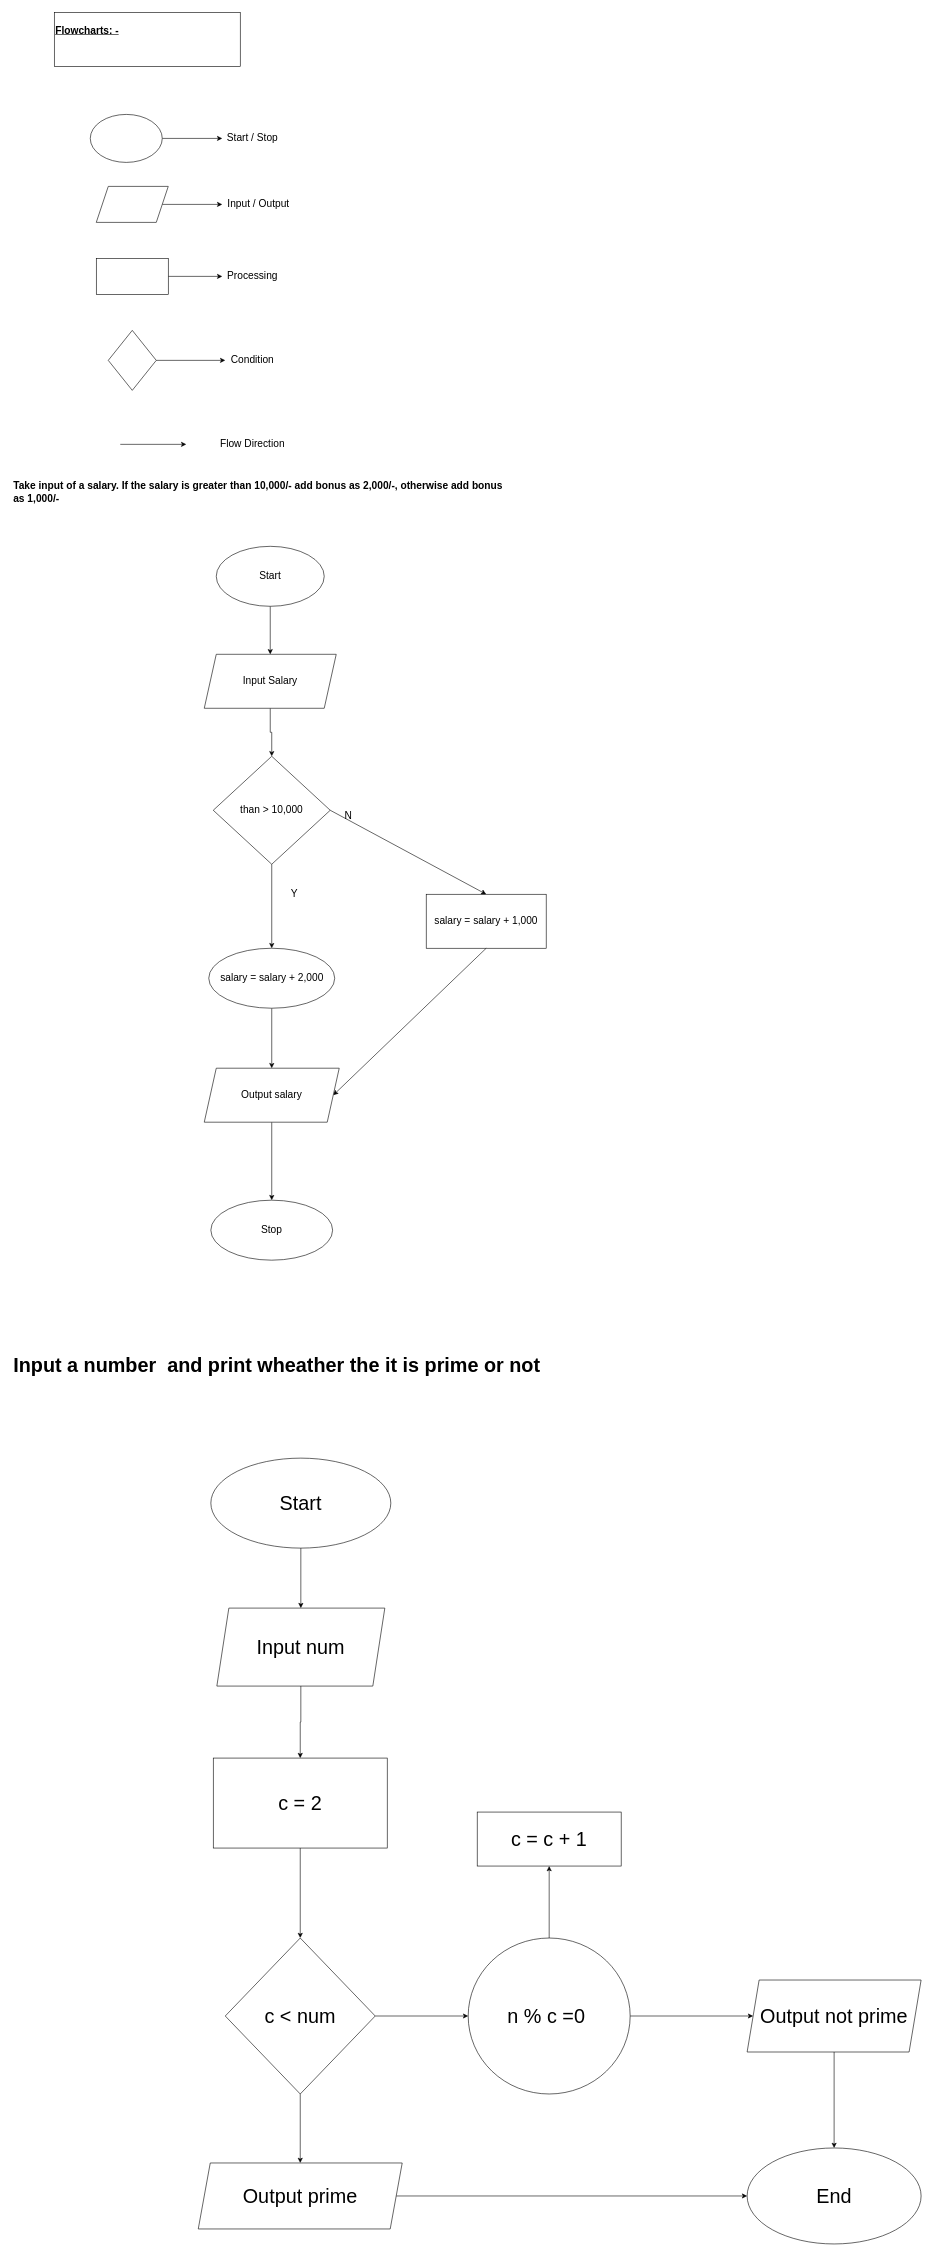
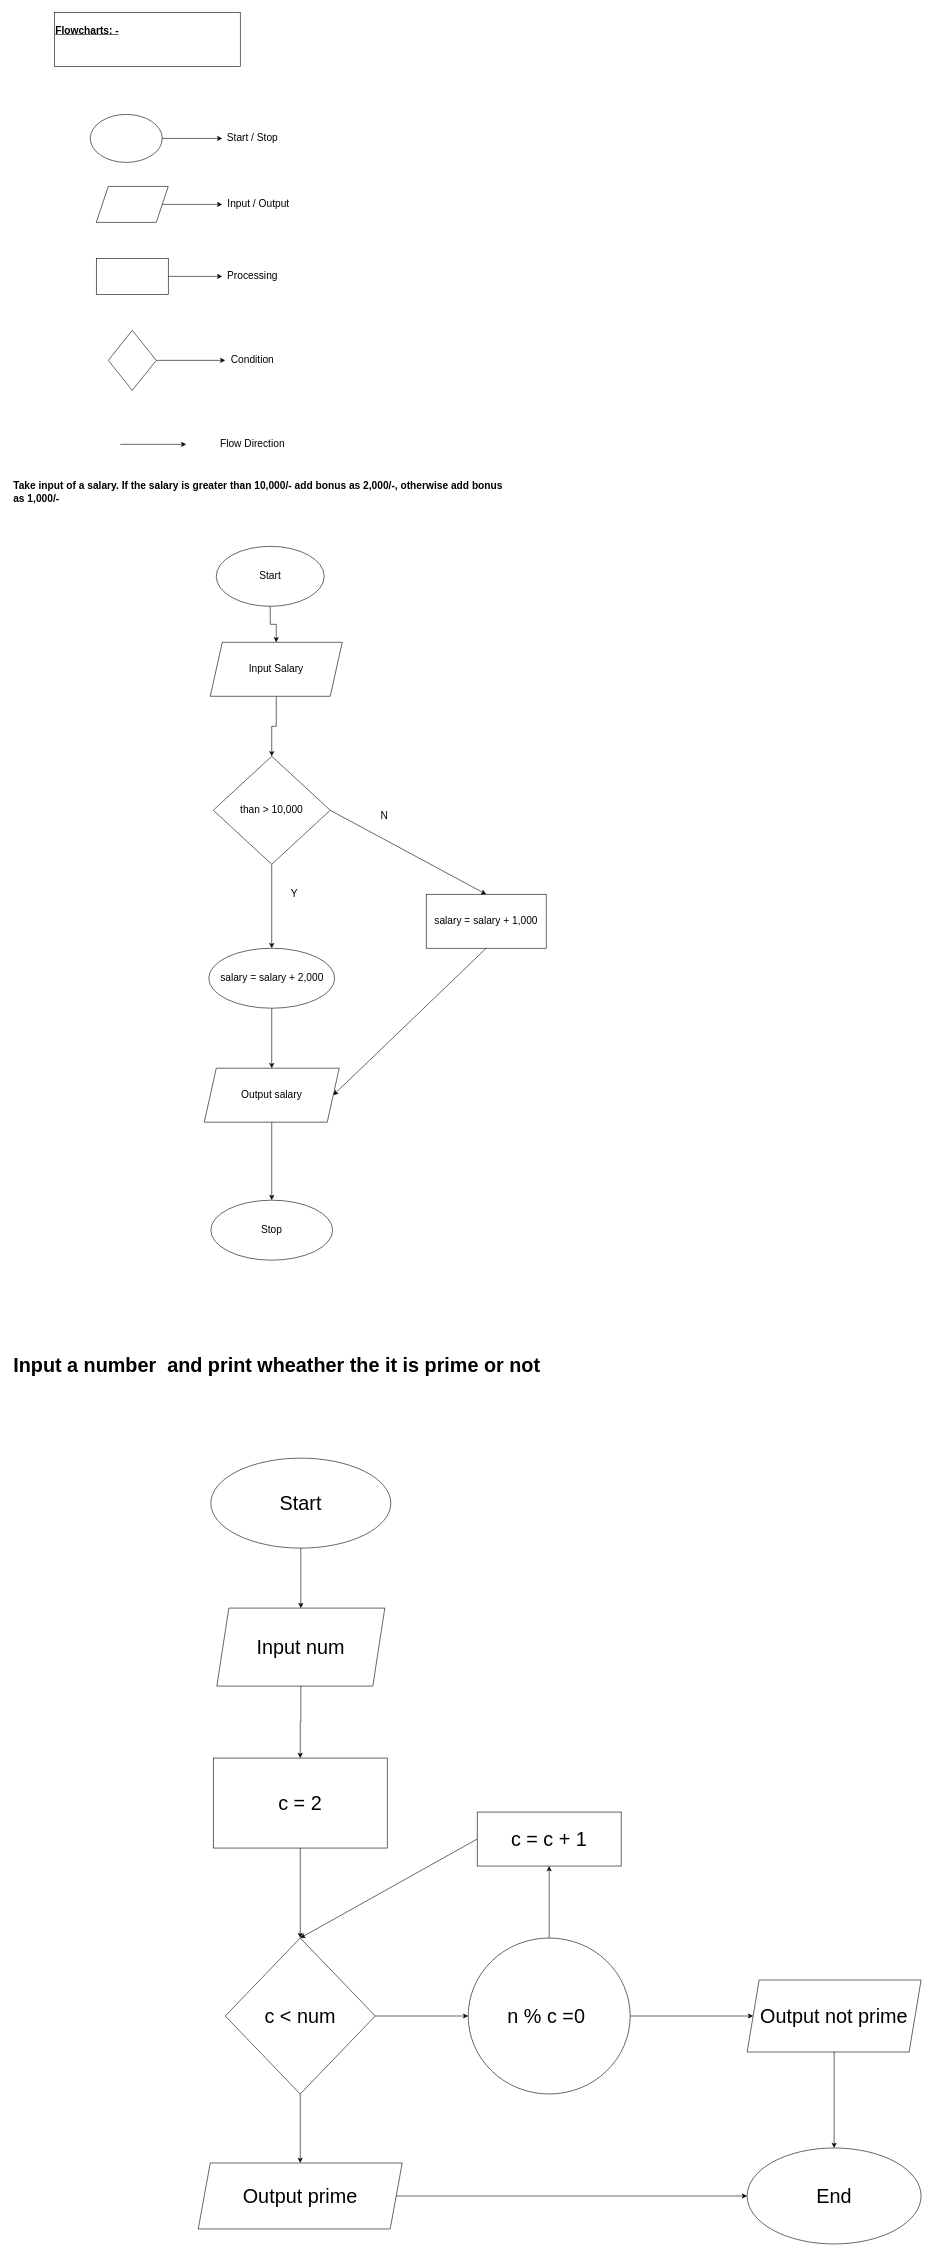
node "Input Salary": moved (270, 681) -> (276, 669)
node "N": moved (348, 816) -> (384, 816)
edge "c = c + 1" -> "c < num": added
